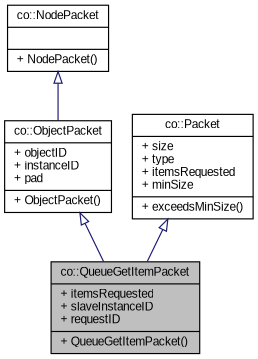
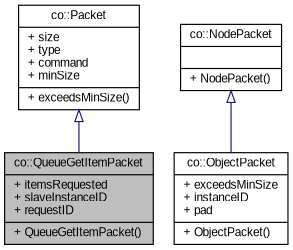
node "co::ObjectPacket": text "+ objectID" -> "+ exceedsMinSize"
node "co::Packet": text "+ itemsRequested" -> "+ command"
edge "co::QueueGetItemPacket" -> "co::ObjectPacket": removed
